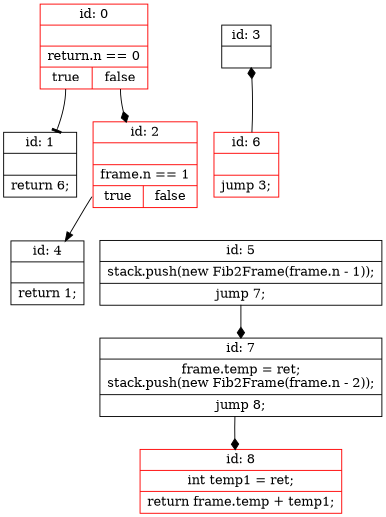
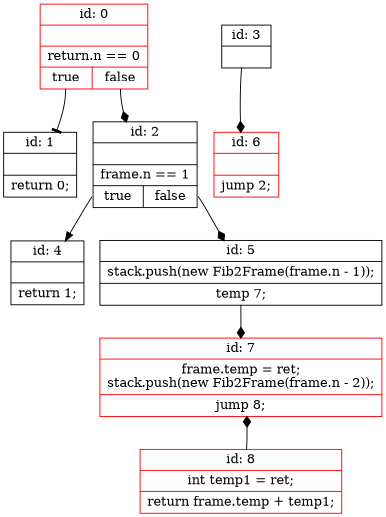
edge "id: 6" -> "id: 3": reversed
node "id: 2": color red -> black
node "id: 1": text "return 6;" -> "return 0;"
node "id: 6": text "jump 3;" -> "jump 2;"
edge "id: 2" -> "id: 5": added
node "id: 5": text "jump 7;" -> "temp 7;"
node "id: 7": color black -> red
edge "id: 7" -> "id: 8": reversed
